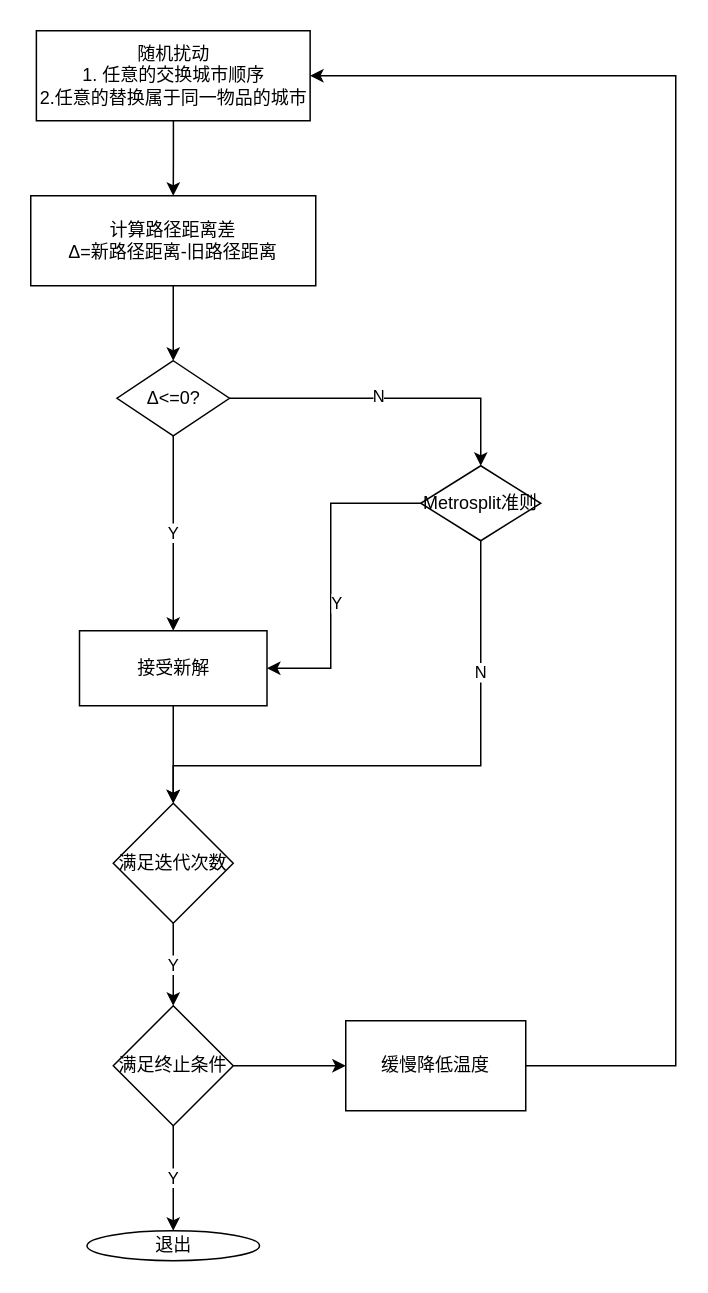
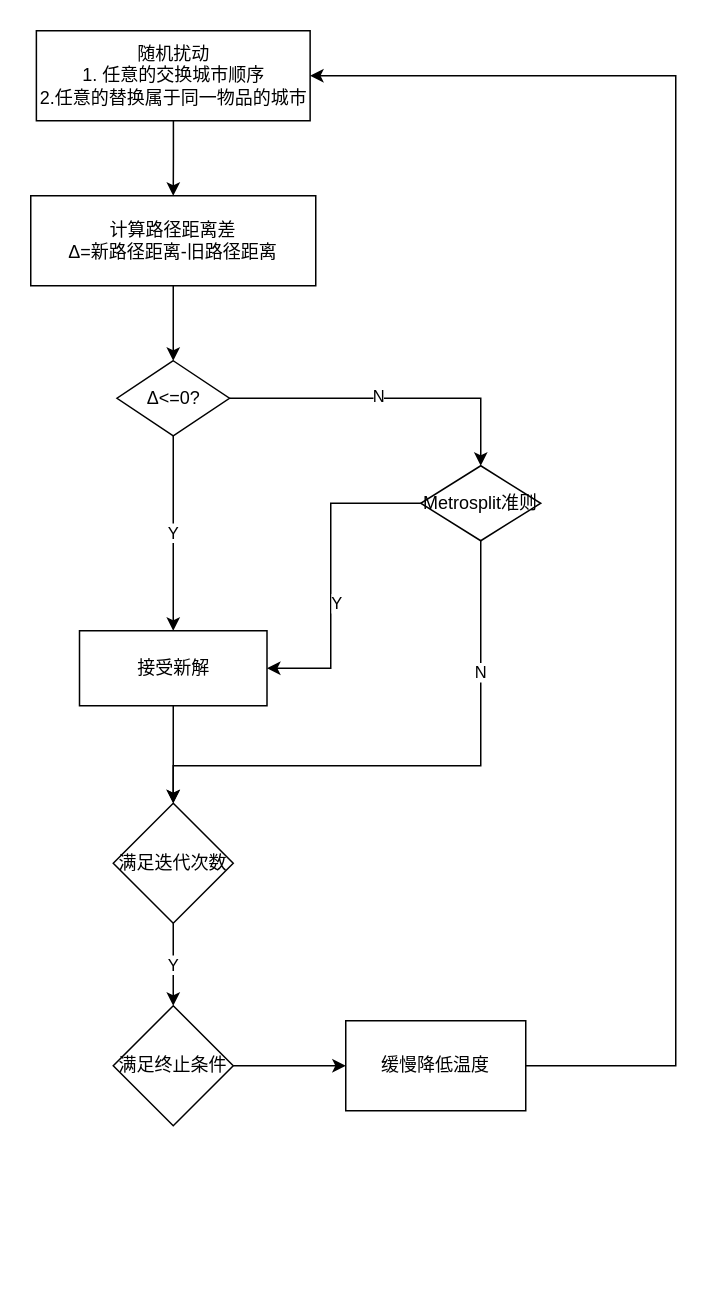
edge "满足终止条件" -> "退出": removed, label "Y"
node "退出": removed
